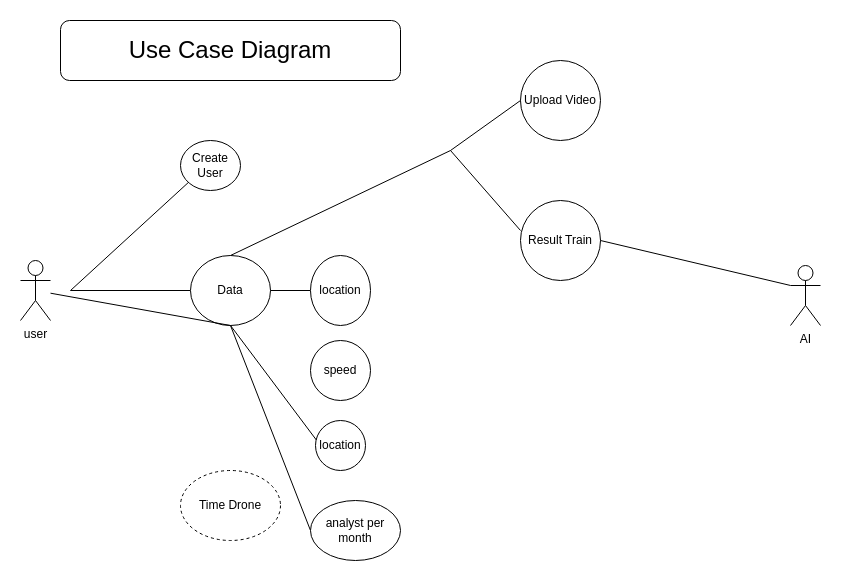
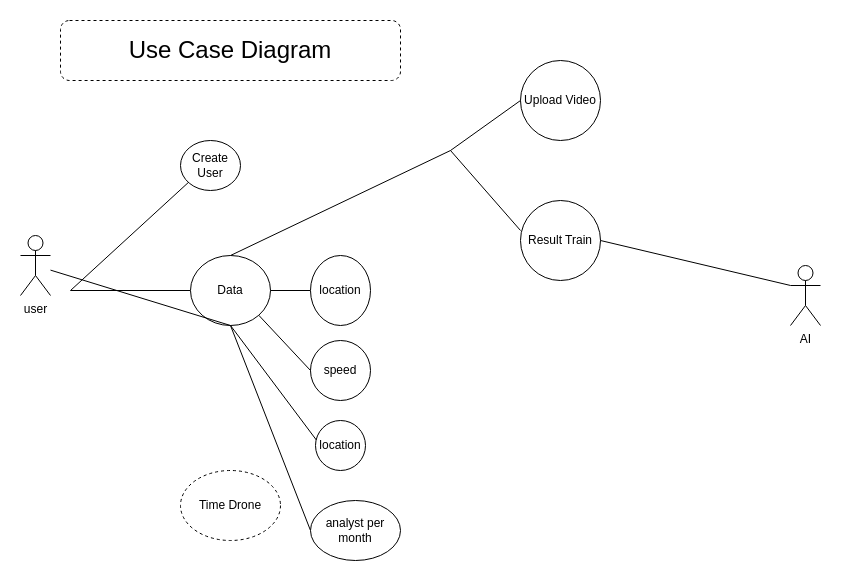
node "Use Case Diagram": style solid -> dashed
node "user": moved (36, 291) -> (36, 266)
edge "Data" -- "speed": added
